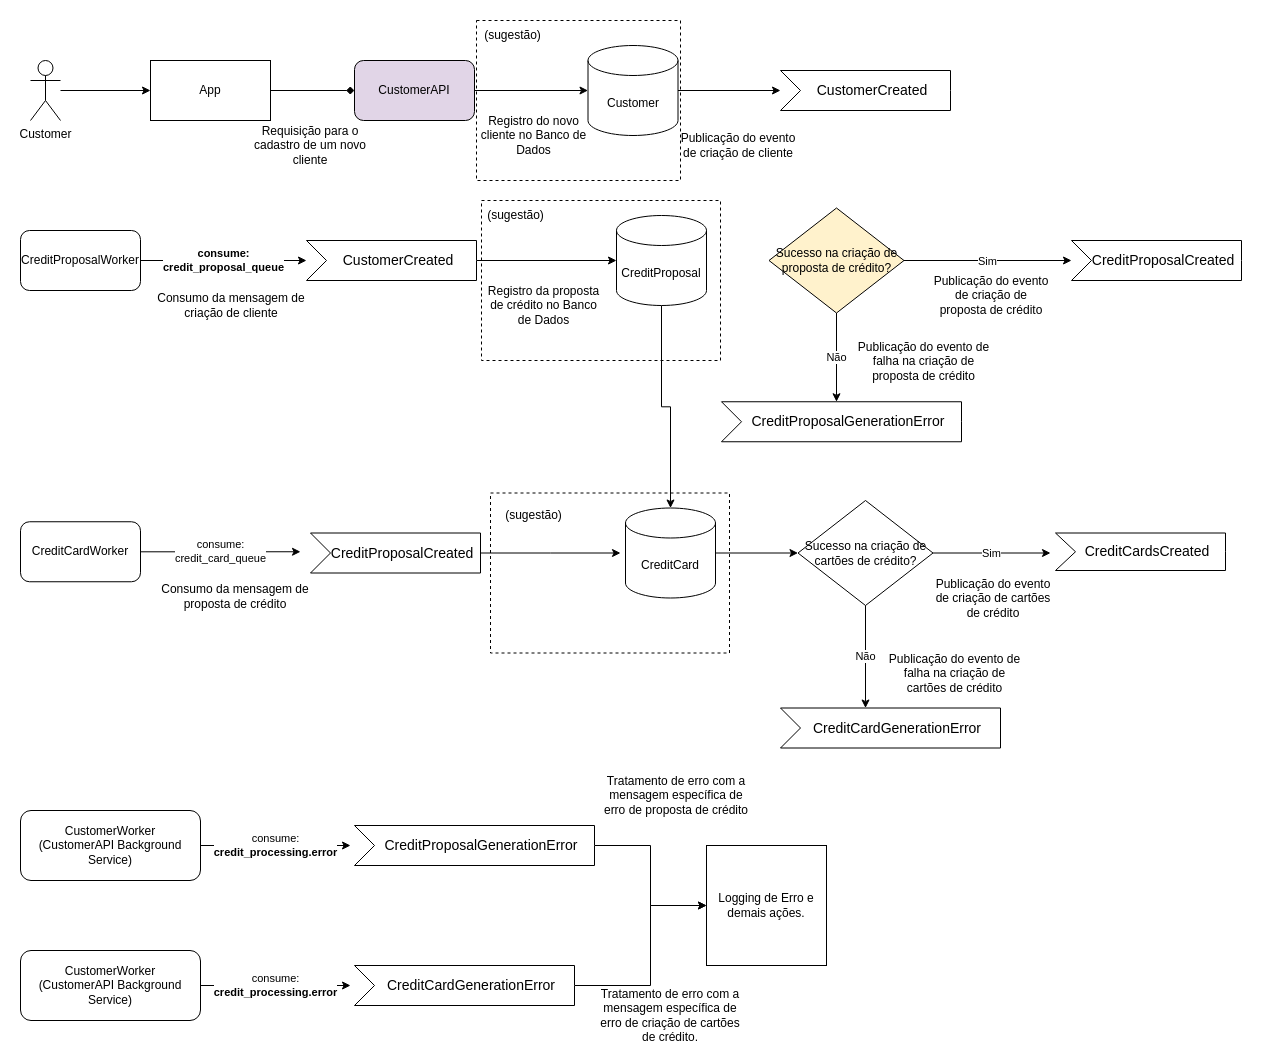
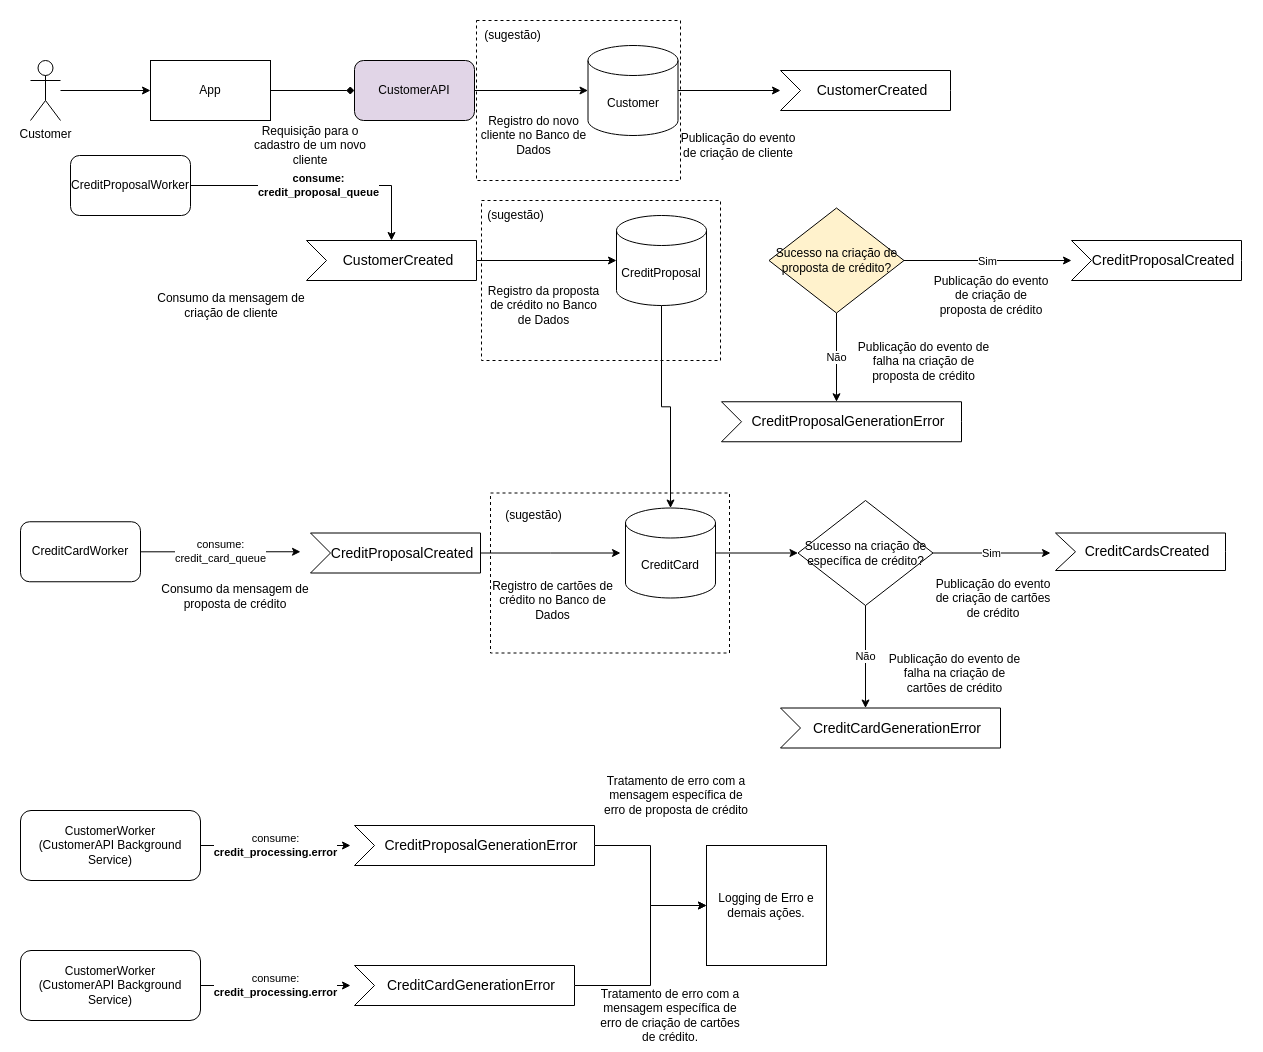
node "CreditProposalWorker": moved (81, 261) -> (131, 186)
node "Sucesso na criação de cartões de crédito?": label "Sucesso na criação de cartões de crédito?" -> "Sucesso na criação de específica de crédito?"
node "Registro de cartões de crédito no Banco de Dados": added
